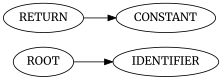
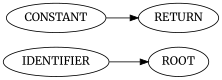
edge "RETURN" -> "CONSTANT": reversed
edge "ROOT" -> "IDENTIFIER": reversed
